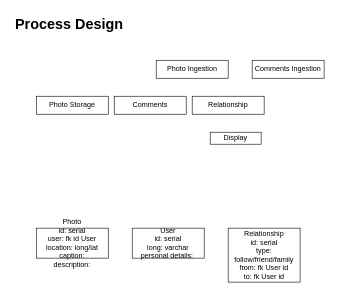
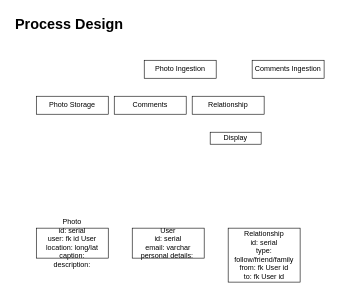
node "Photo Ingestion": moved (192, 69) -> (180, 69)
node "User id: serial long: varchar personal details:": label "User id: serial long: varchar personal details:" -> "User id: serial email: varchar personal details:"
